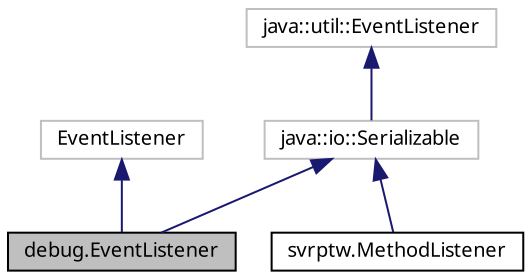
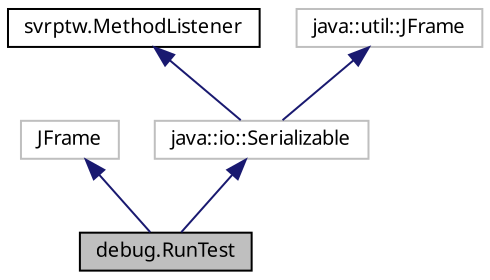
node "java::util::EventListener": label "java::util::EventListener" -> "java::util::JFrame"
node "EventListener": label "EventListener" -> "JFrame"
edge "svrptw.MethodListener" -> "java::io::Serializable": reversed
node "debug.EventListener": label "debug.EventListener" -> "debug.RunTest"
